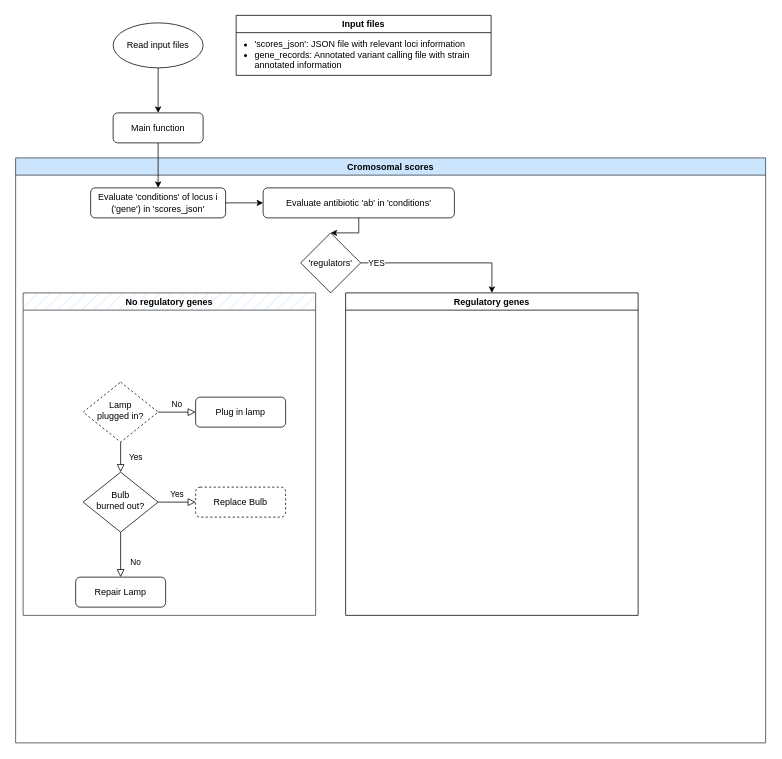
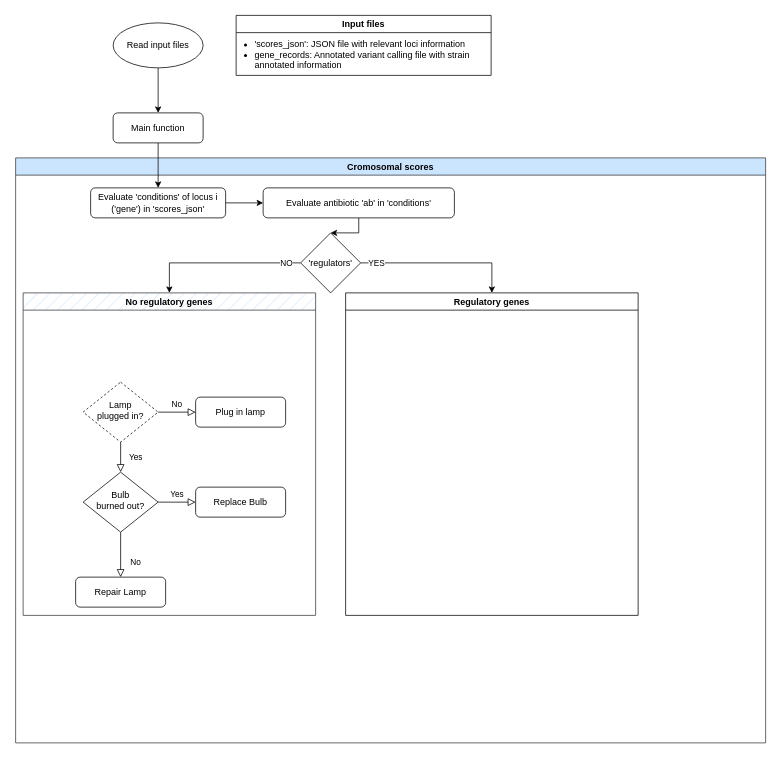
edge "'regulators'" -> "No regulatory genes": added, label "NO"
node "Replace Bulb": style dashed -> solid
